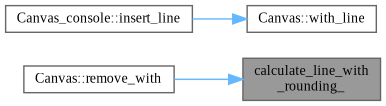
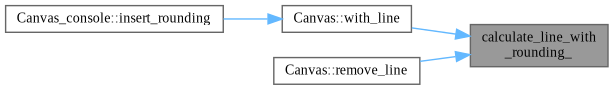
node "Canvas_console::insert_line": label "Canvas_console::insert_line" -> "Canvas_console::insert_rounding"
edge "Canvas::with_line" -> "calculate_line_with _rounding_": added
node "Canvas::remove_with": label "Canvas::remove_with" -> "Canvas::remove_line"
